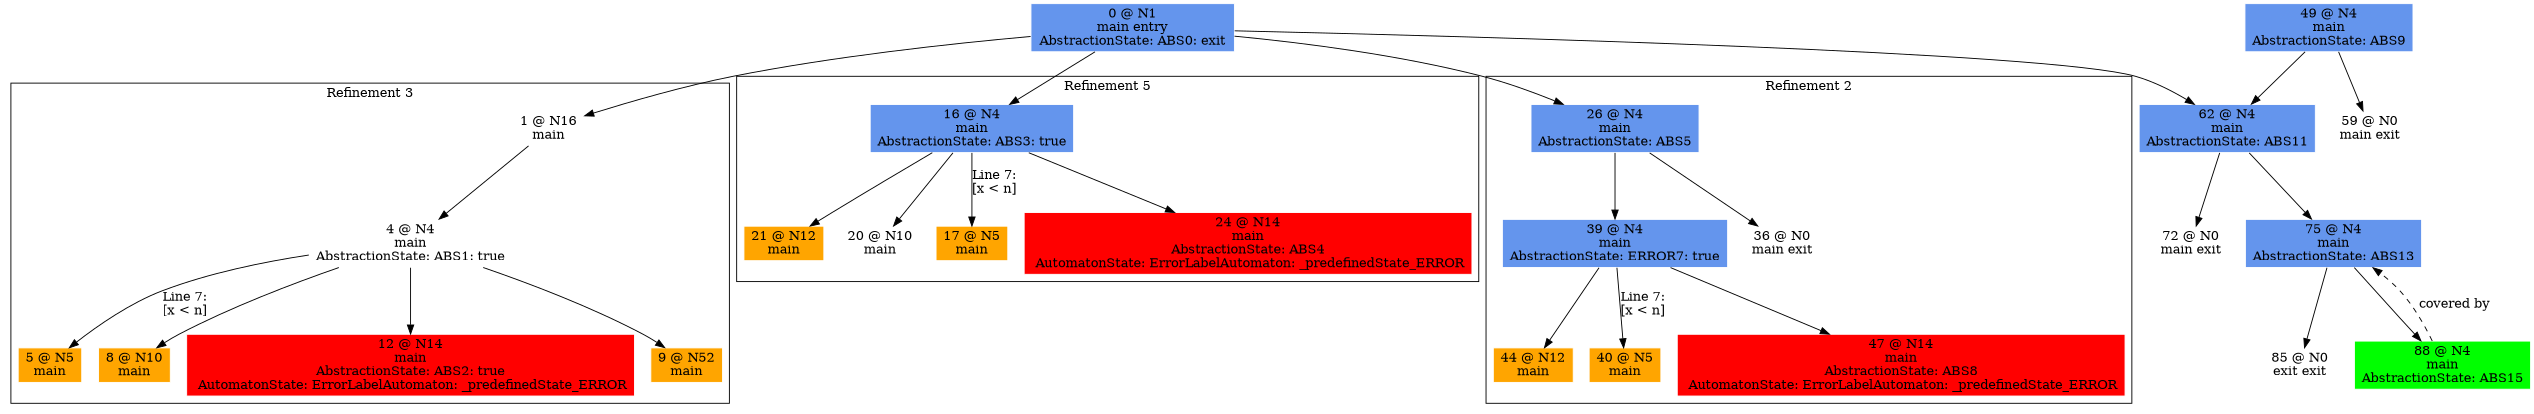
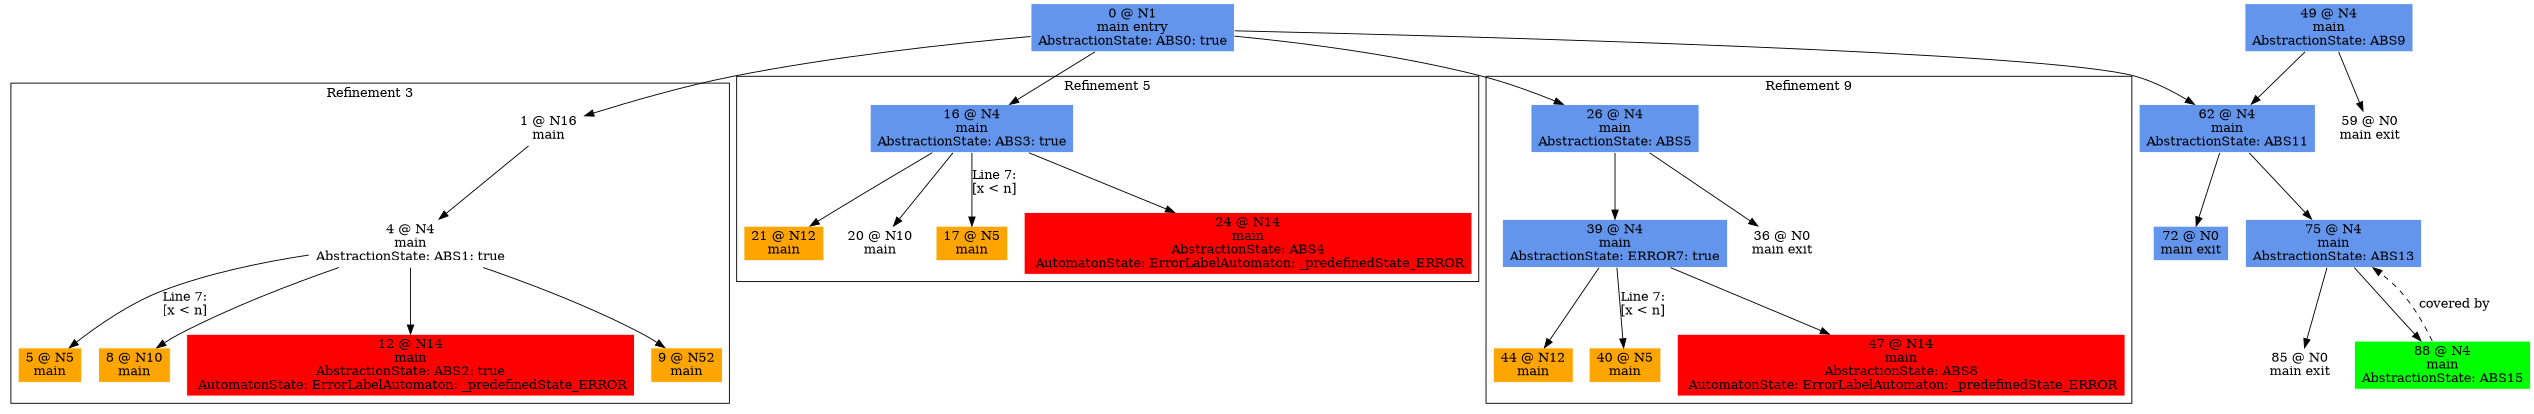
node "0 @ N1 main entry AbstractionState: ABS0: exit": label "0 @ N1 main entry AbstractionState: ABS0: exit" -> "0 @ N1 main entry AbstractionState: ABS0: true"
cluster "Refinement 2": label "Refinement 2" -> "Refinement 9"
node "72 @ N0 main exit": fillcolor white -> cornflowerblue
node "85 @ N0 exit exit": label "85 @ N0 exit exit" -> "85 @ N0 main exit"
